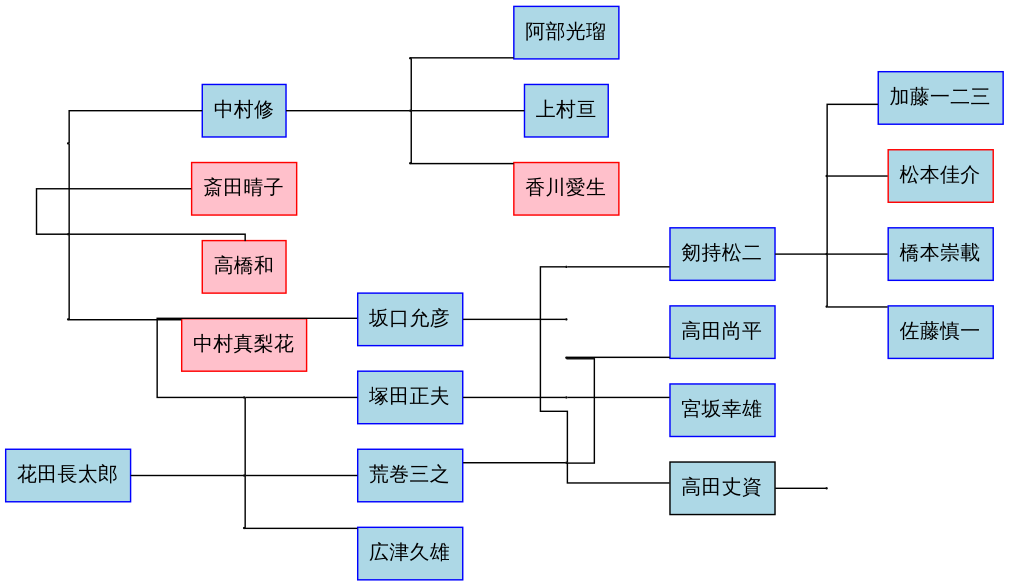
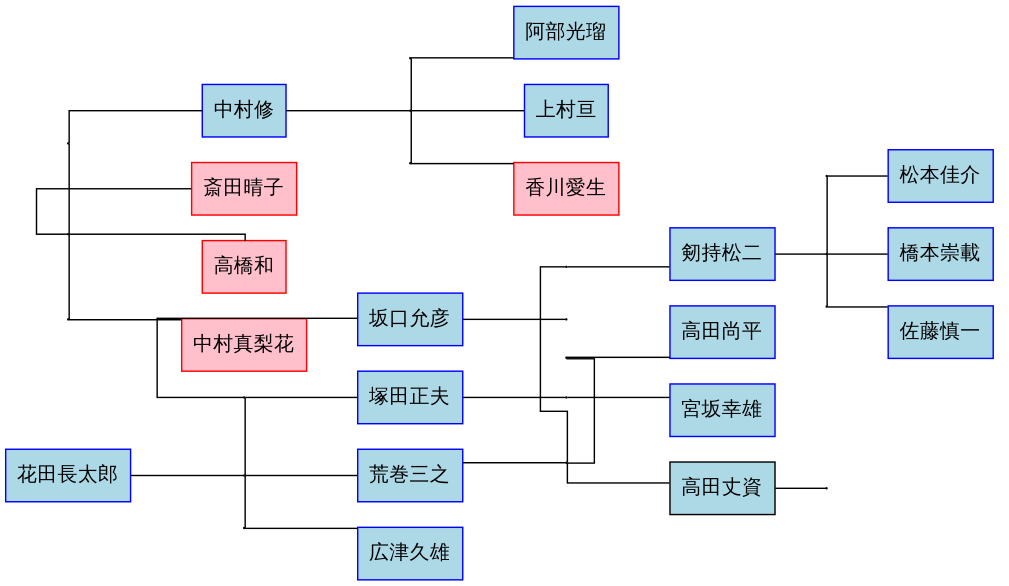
node "加藤一二三": removed
node "松本佳介": color red -> blue
